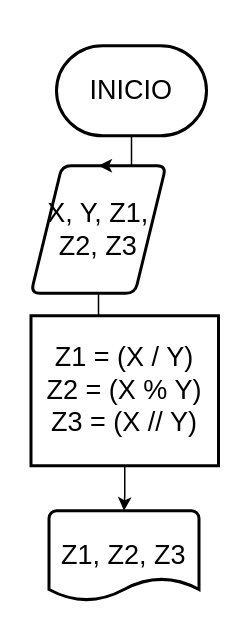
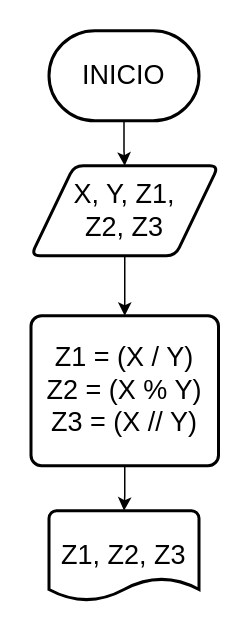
node "INICIO": moved (131, 91) -> (124, 76)
node "X, Y, Z1, Z2, Z3": size 135x128 -> 188x90
node "Z1 = (X / Y) Z2 = (X % Y) Z3 = (X // Y)": shape rectangle -> rounded rectangle
